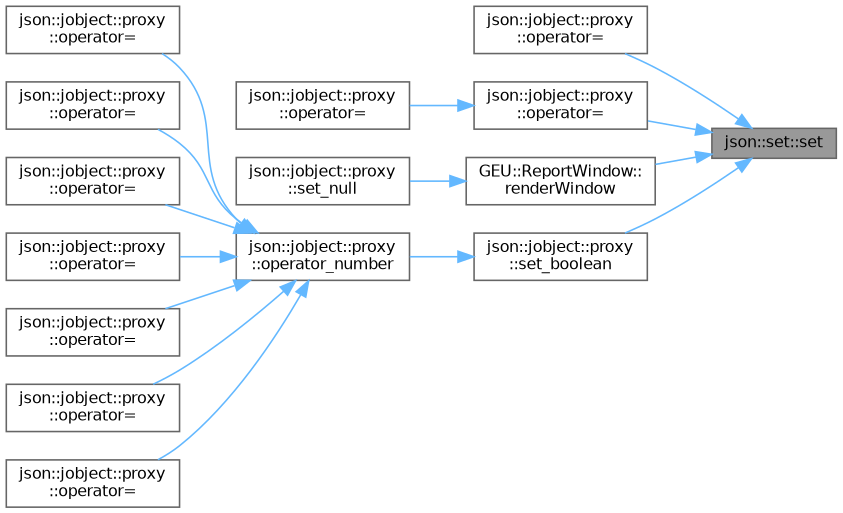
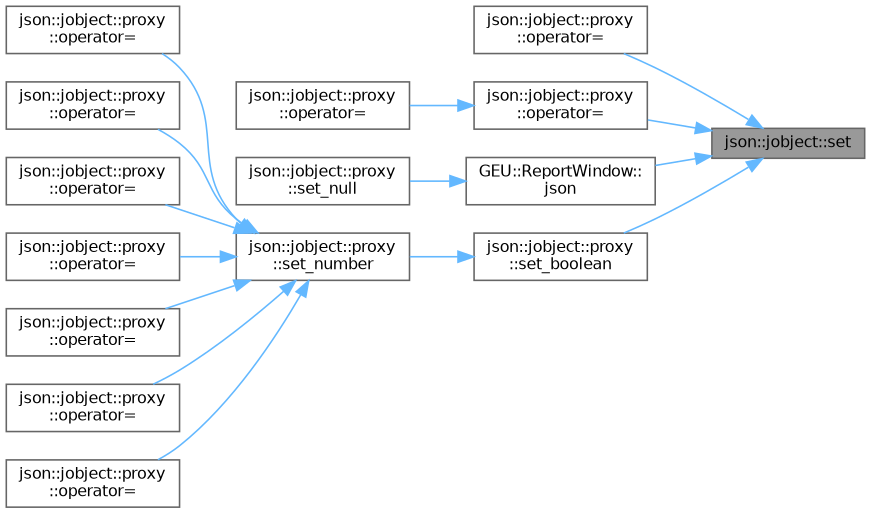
node "json::set::set": label "json::set::set" -> "json::jobject::set"
node "GEU::ReportWindow:: renderWindow": label "GEU::ReportWindow:: renderWindow" -> "GEU::ReportWindow:: json"
node "json::jobject::proxy ::operator_number": label "json::jobject::proxy ::operator_number" -> "json::jobject::proxy ::set_number"
